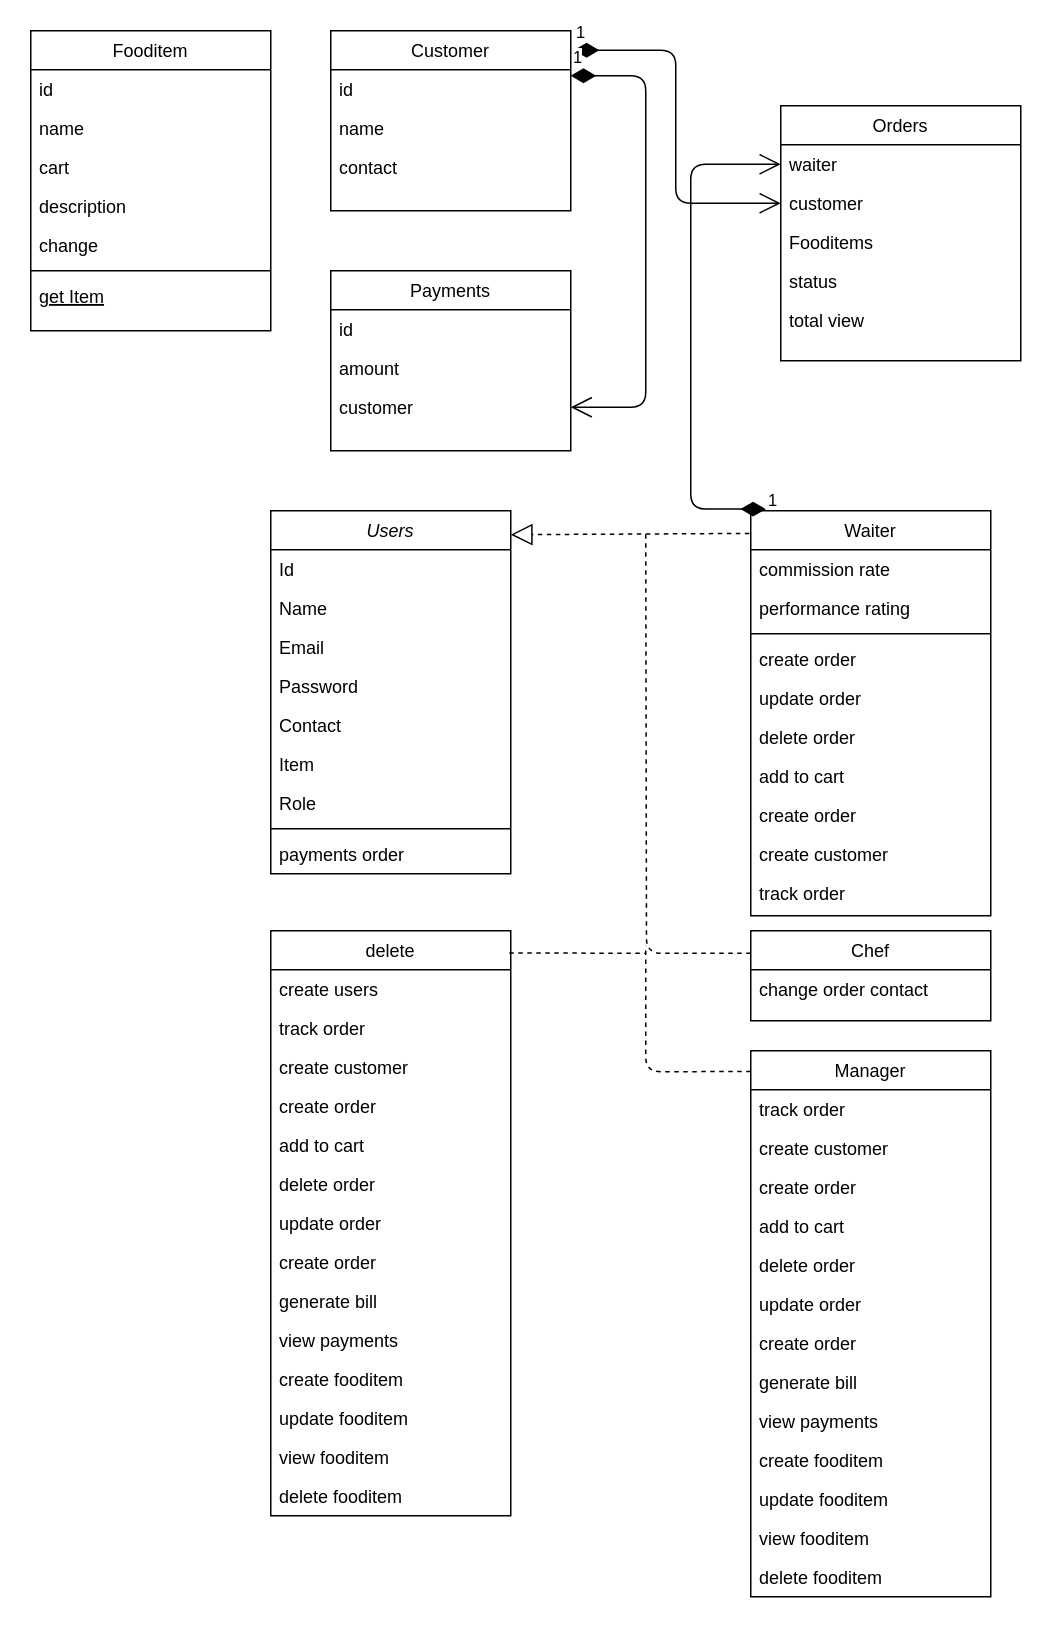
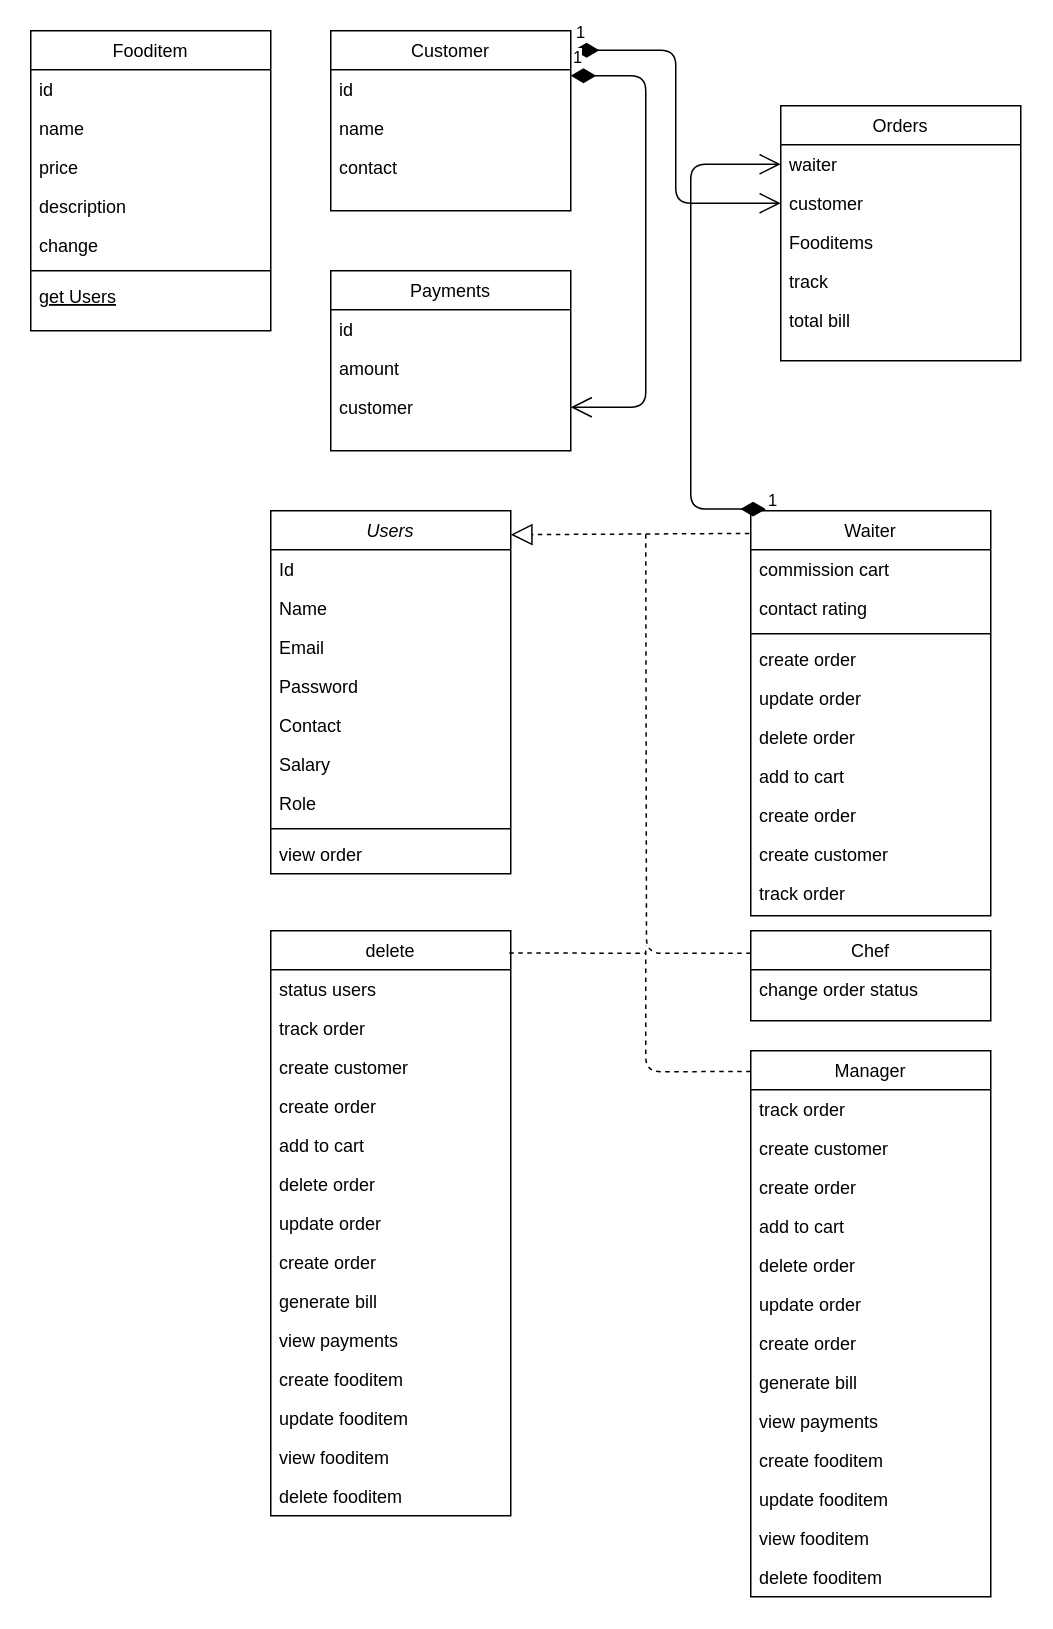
node "cart": label "cart" -> "price"
node "status": label "status" -> "track"
node "get Item": label "get Item" -> "get Users"
node "total view": label "total view" -> "total bill"
node "commission rate": label "commission rate" -> "commission cart"
node "performance rating": label "performance rating" -> "contact rating"
node "Item": label "Item" -> "Salary"
node "payments order": label "payments order" -> "view order"
node "create users": label "create users" -> "status users"
node "change order contact": label "change order contact" -> "change order status"
